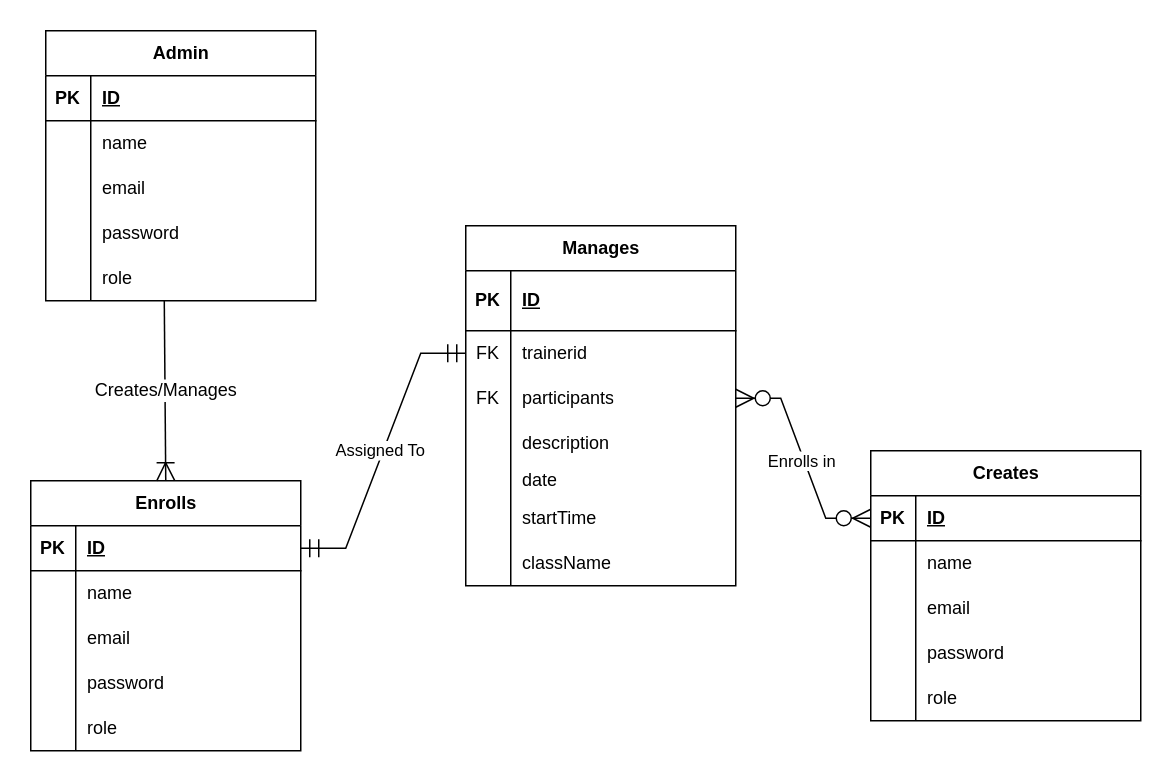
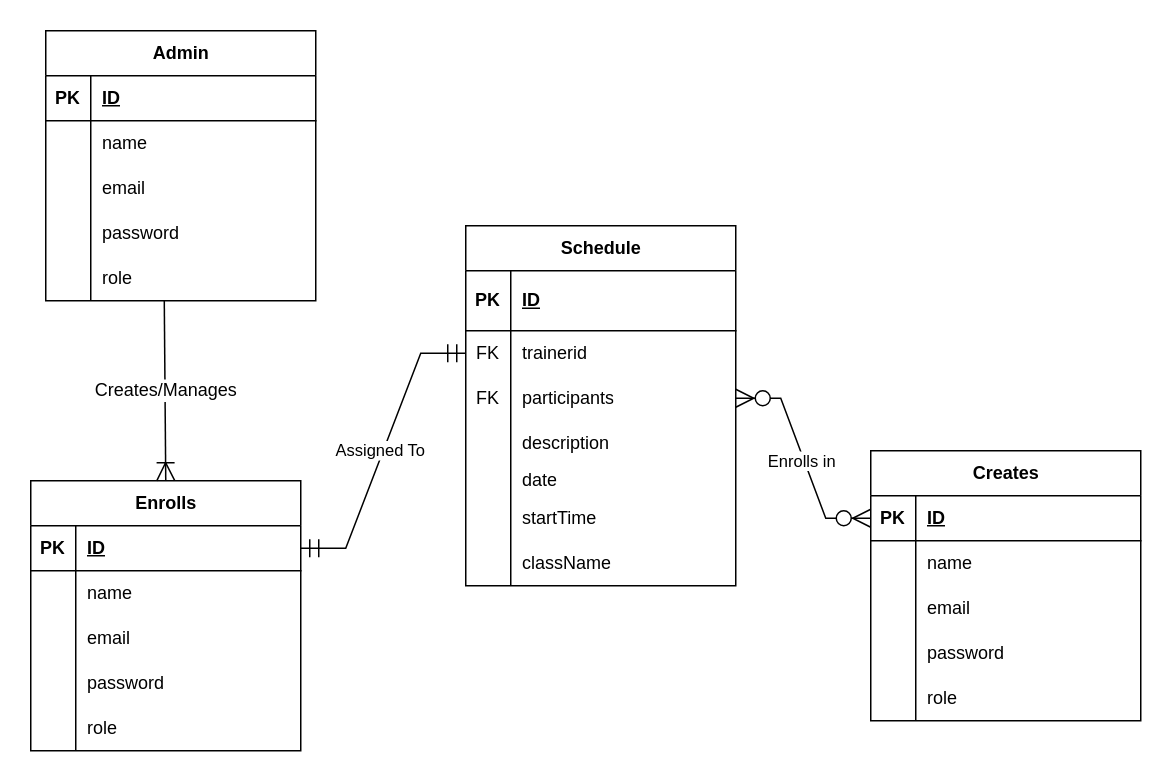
node "Manages": label "Manages" -> "Schedule"
